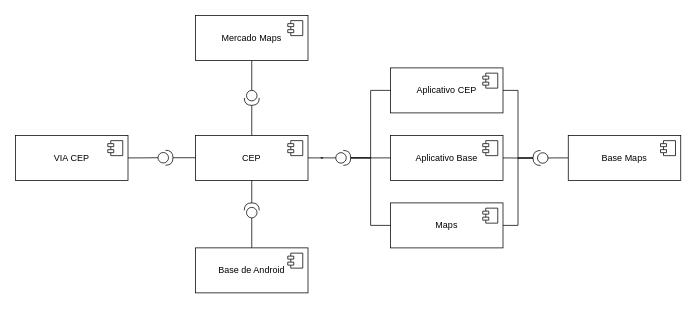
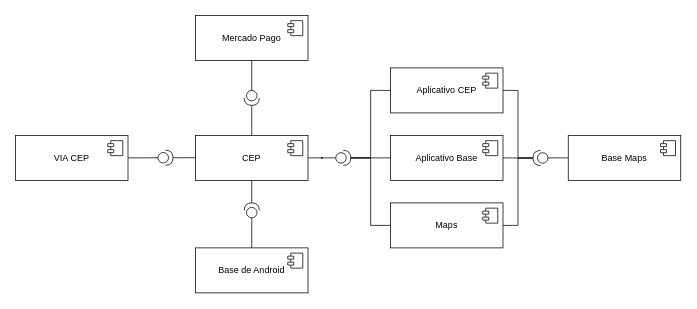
node "Mercado Maps": label "Mercado Maps" -> "Mercado Pago"
